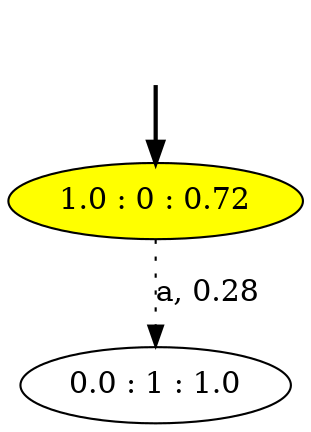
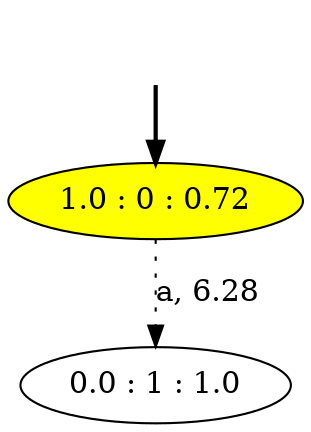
edge "1.0 : 0 : 0.72" -> "0.0 : 1 : 1.0": label "a, 0.28" -> "a, 6.28"
